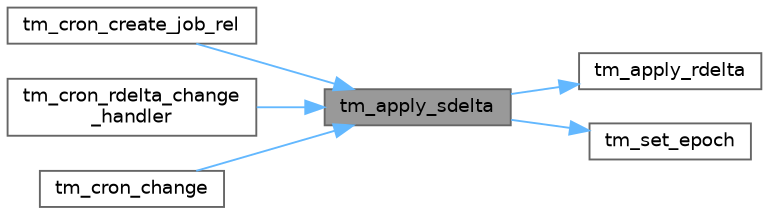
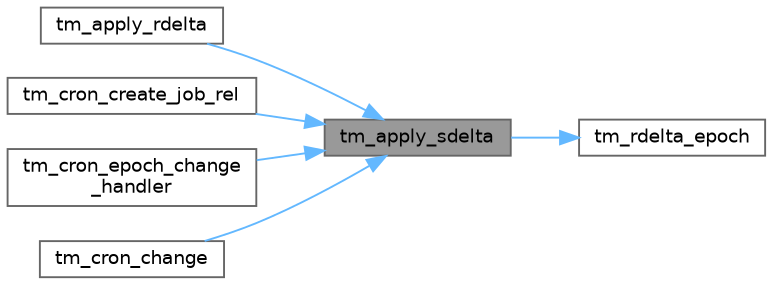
edge "tm_apply_sdelta" -> "tm_apply_rdelta": reversed
node "tm_cron_rdelta_change _handler": label "tm_cron_rdelta_change _handler" -> "tm_cron_epoch_change _handler"
node "tm_set_epoch": label "tm_set_epoch" -> "tm_rdelta_epoch"
